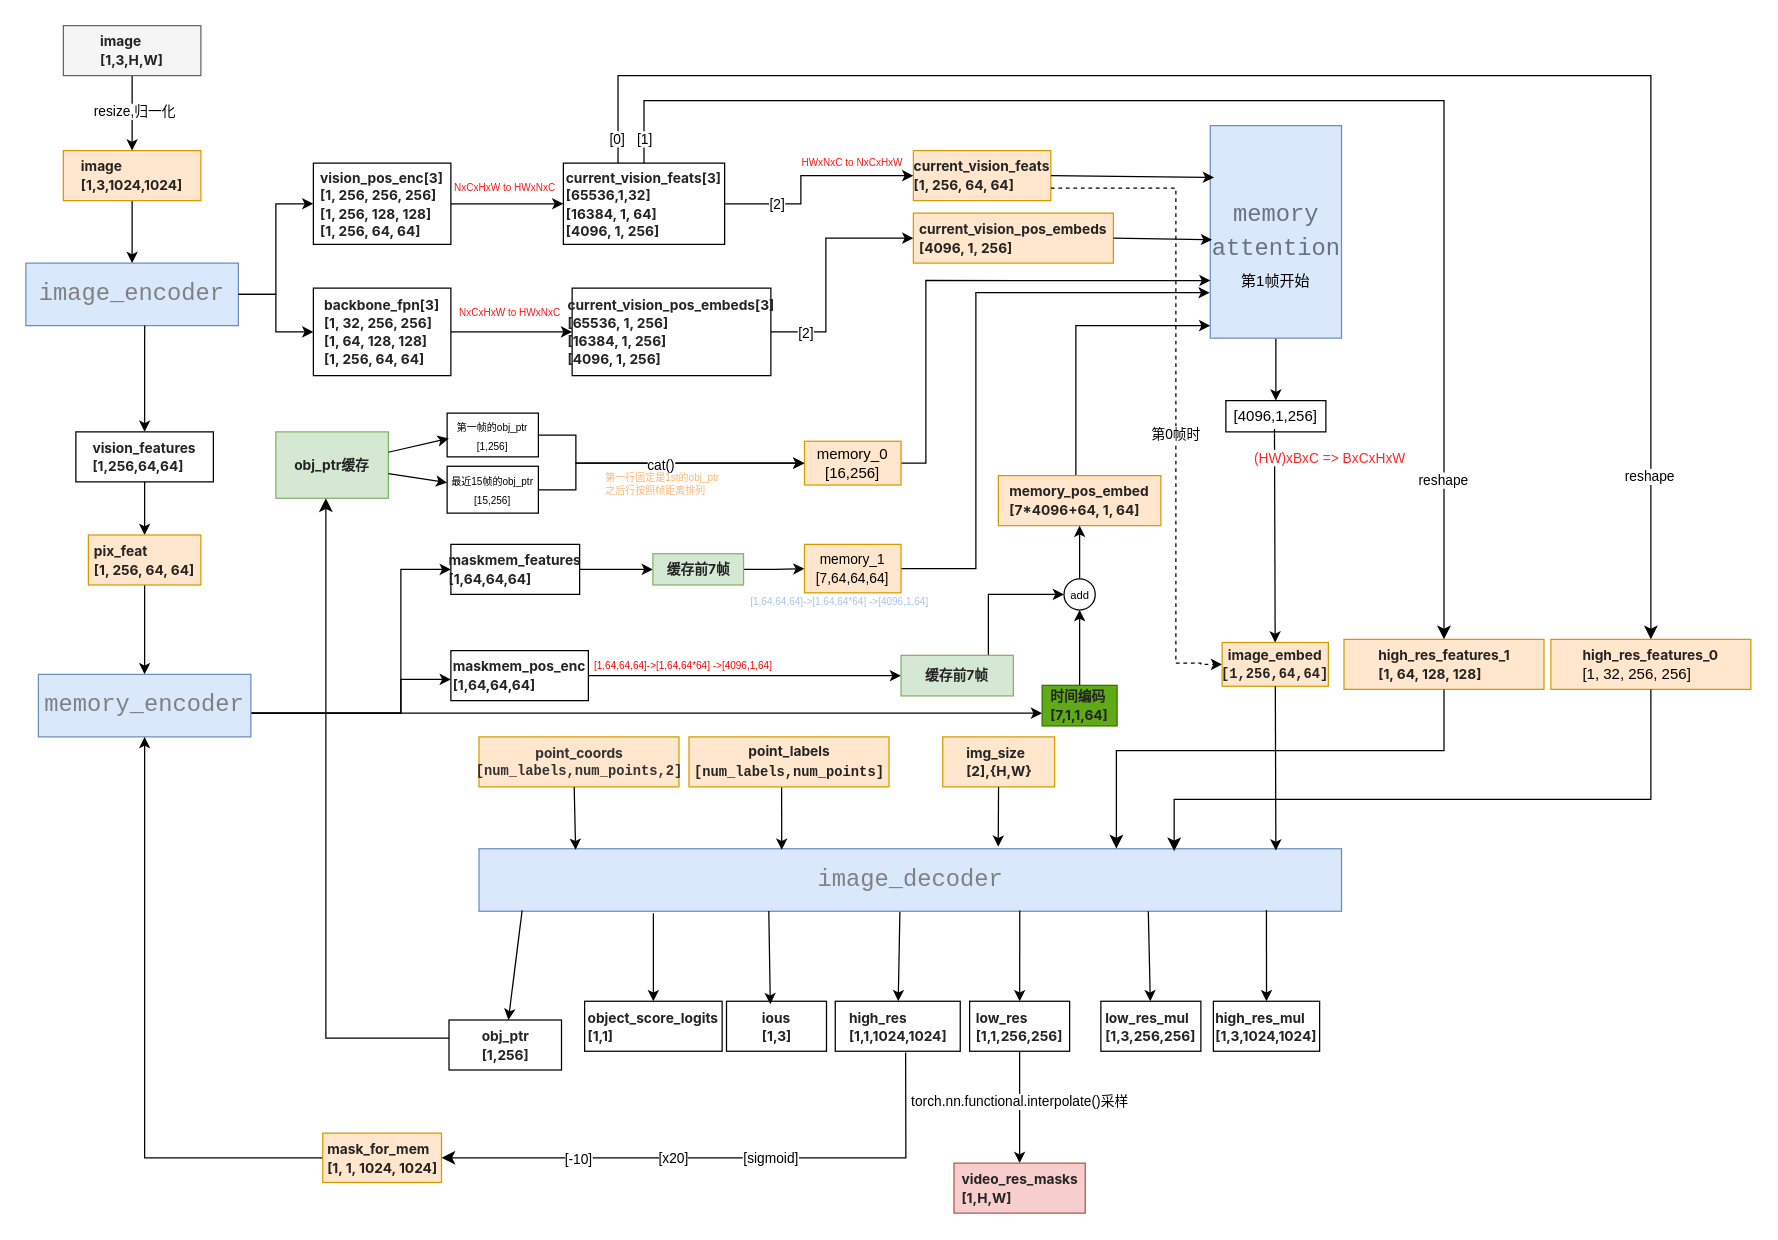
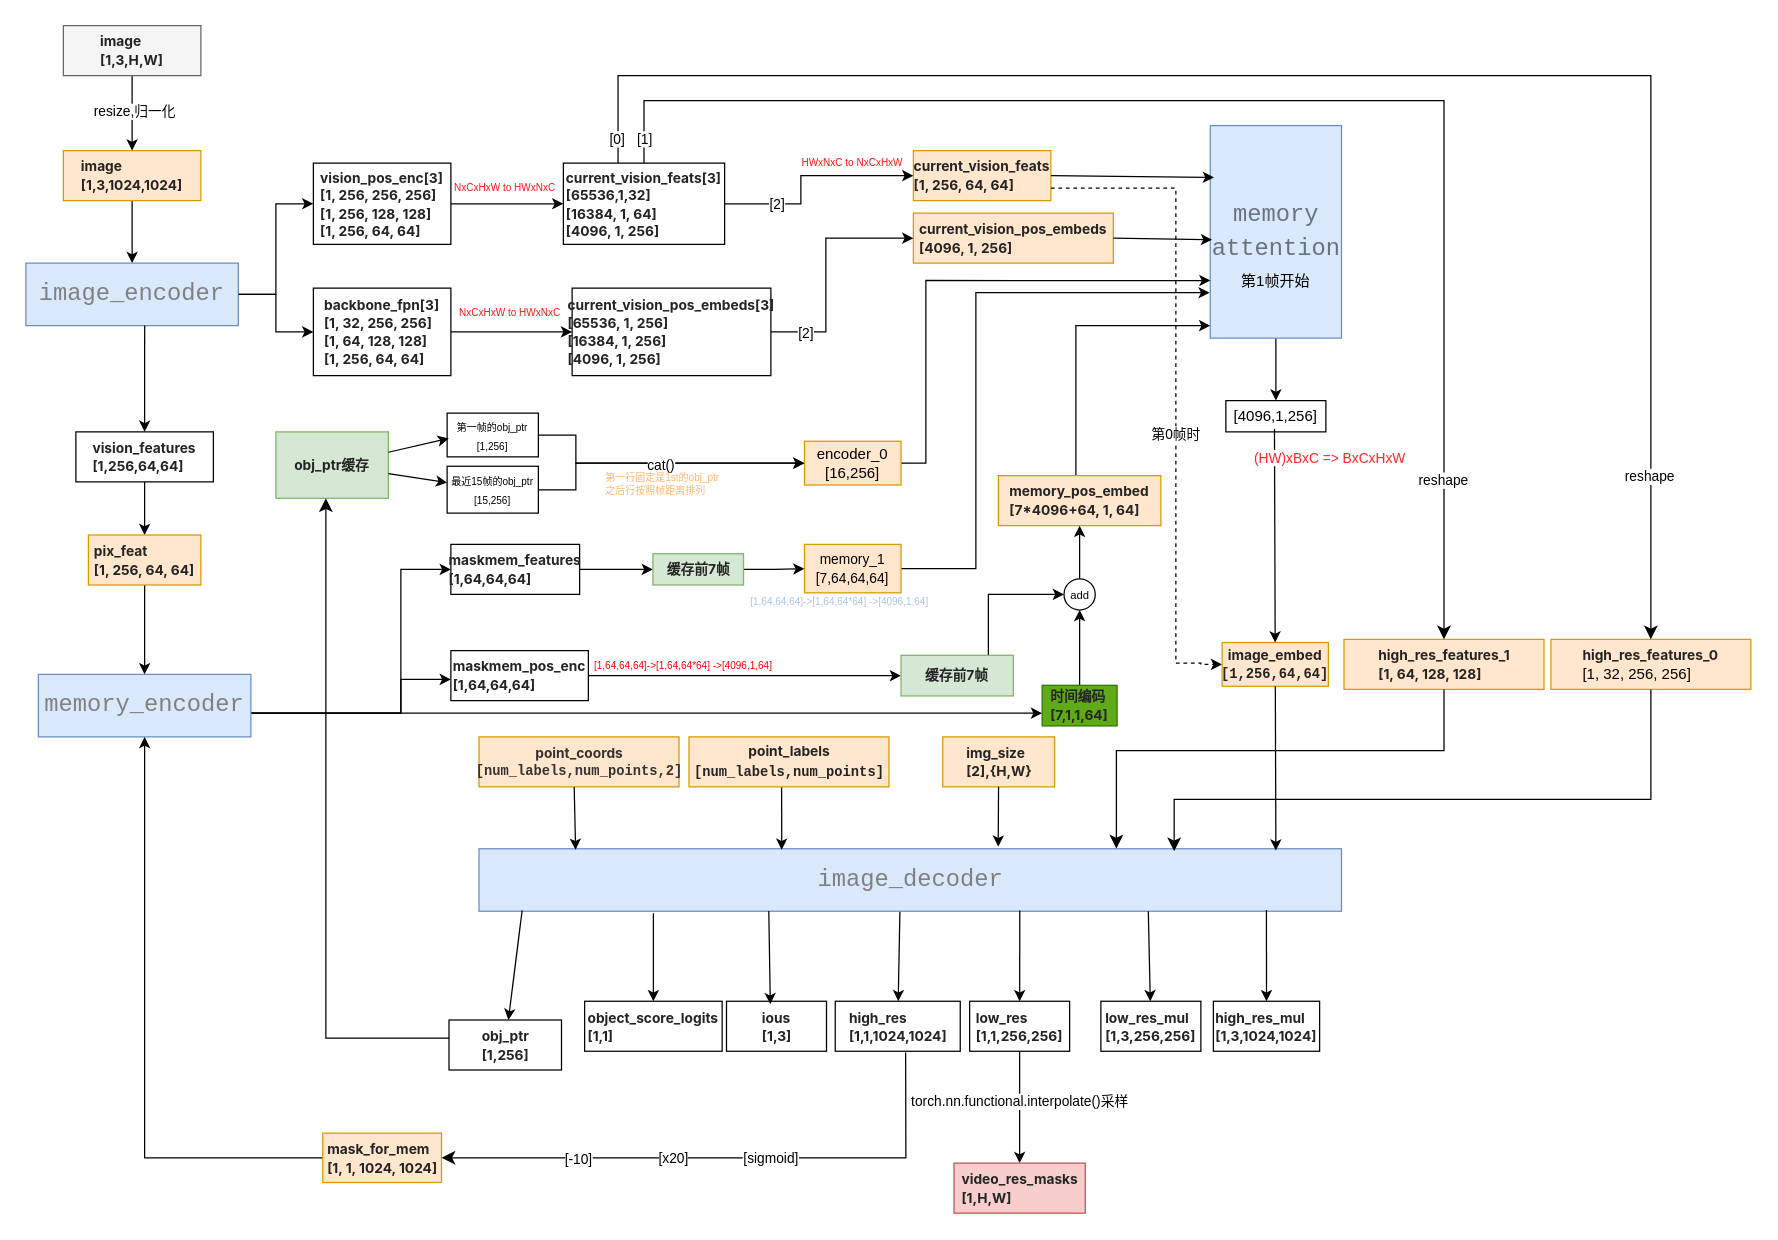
node "memory_0 [16,256]": label "memory_0 [16,256]" -> "encoder_0 [16,256]"
